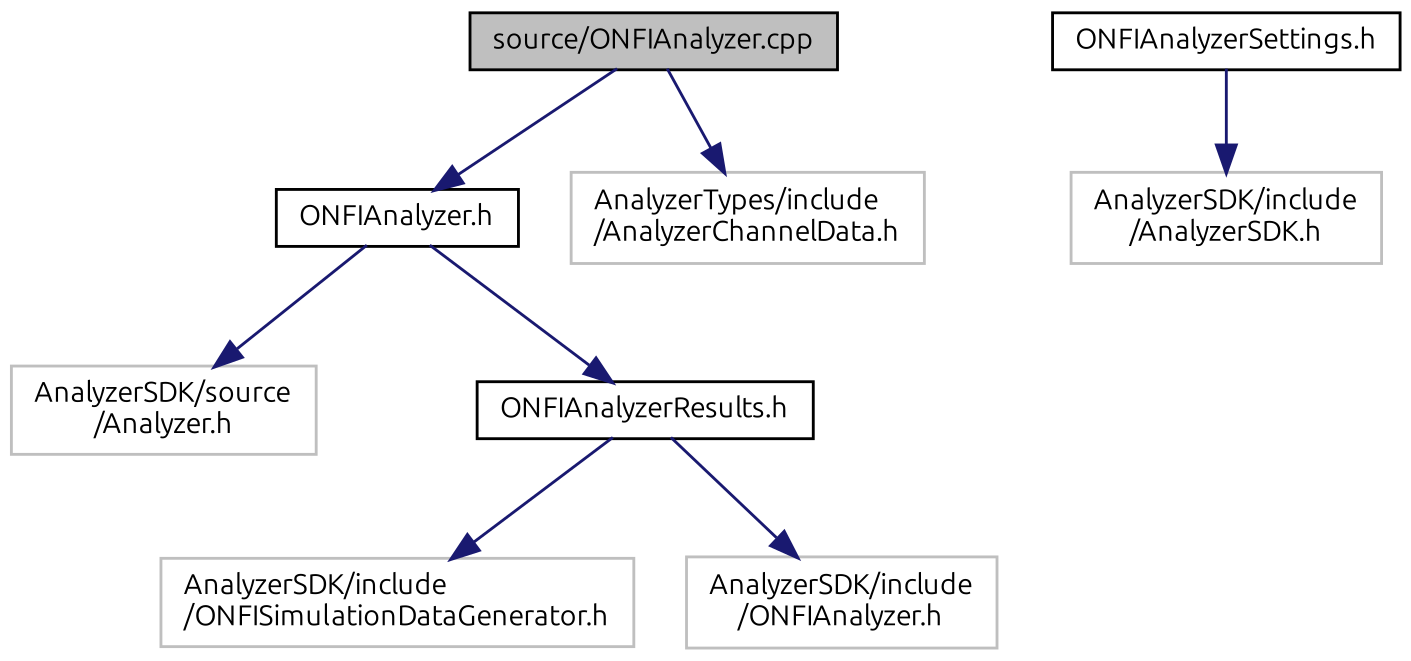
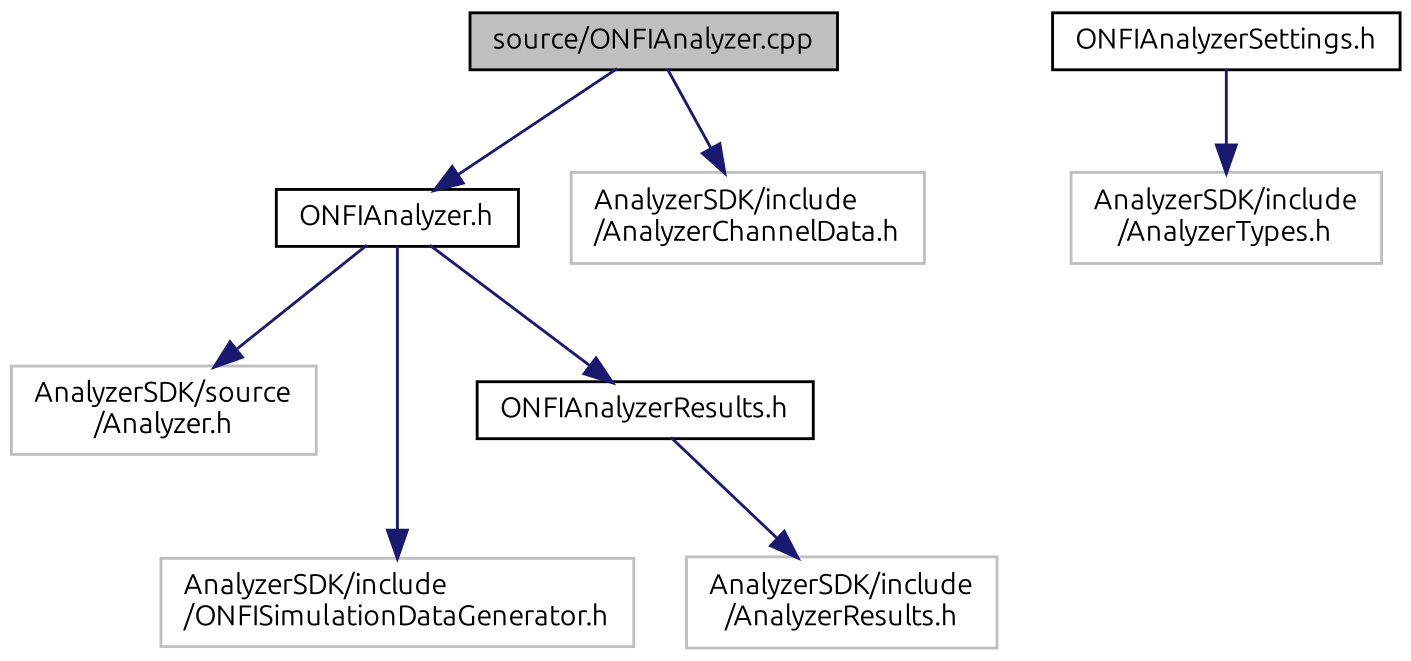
node "AnalyzerTypes/include /AnalyzerChannelData.h": label "AnalyzerTypes/include /AnalyzerChannelData.h" -> "AnalyzerSDK/include /AnalyzerChannelData.h"
node "AnalyzerSDK/include /AnalyzerSDK.h": label "AnalyzerSDK/include /AnalyzerSDK.h" -> "AnalyzerSDK/include /AnalyzerTypes.h"
edge "ONFIAnalyzerResults.h" -> "AnalyzerSDK/include /ONFISimulationDataGenerator.h": now "ONFIAnalyzer.h" -> "AnalyzerSDK/include /ONFISimulationDataGenerator.h"
node "AnalyzerSDK/include /ONFIAnalyzer.h": label "AnalyzerSDK/include /ONFIAnalyzer.h" -> "AnalyzerSDK/include /AnalyzerResults.h"
